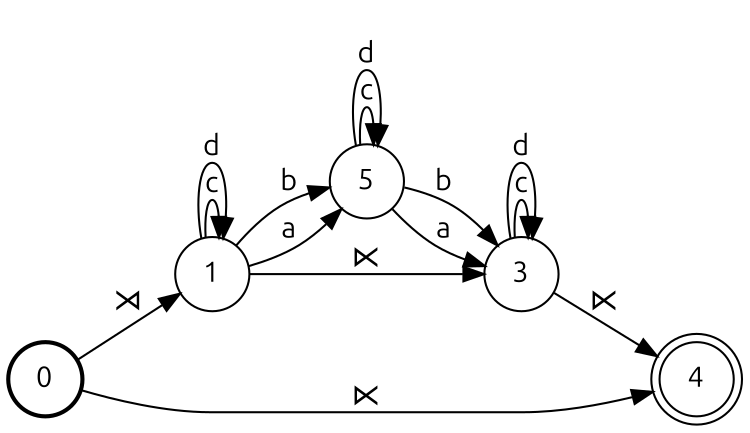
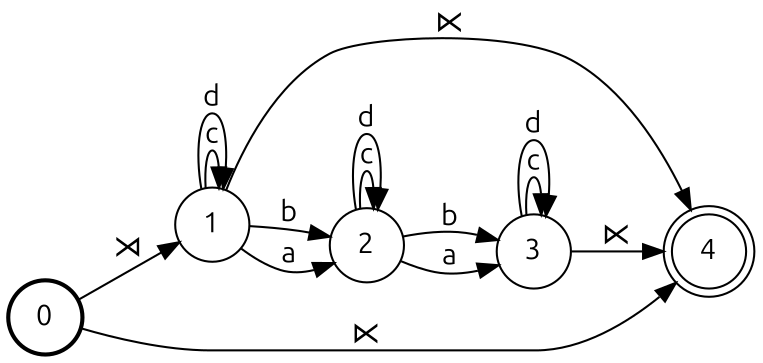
node "5": label "5" -> "2"
edge "1" -> "3": now "1" -> "4"
